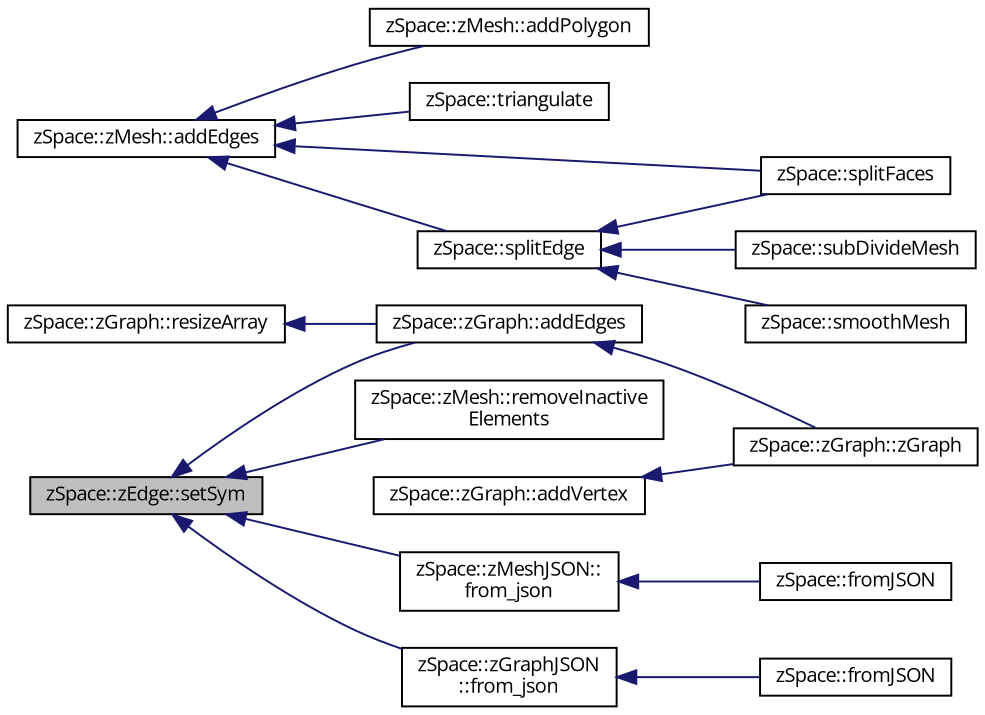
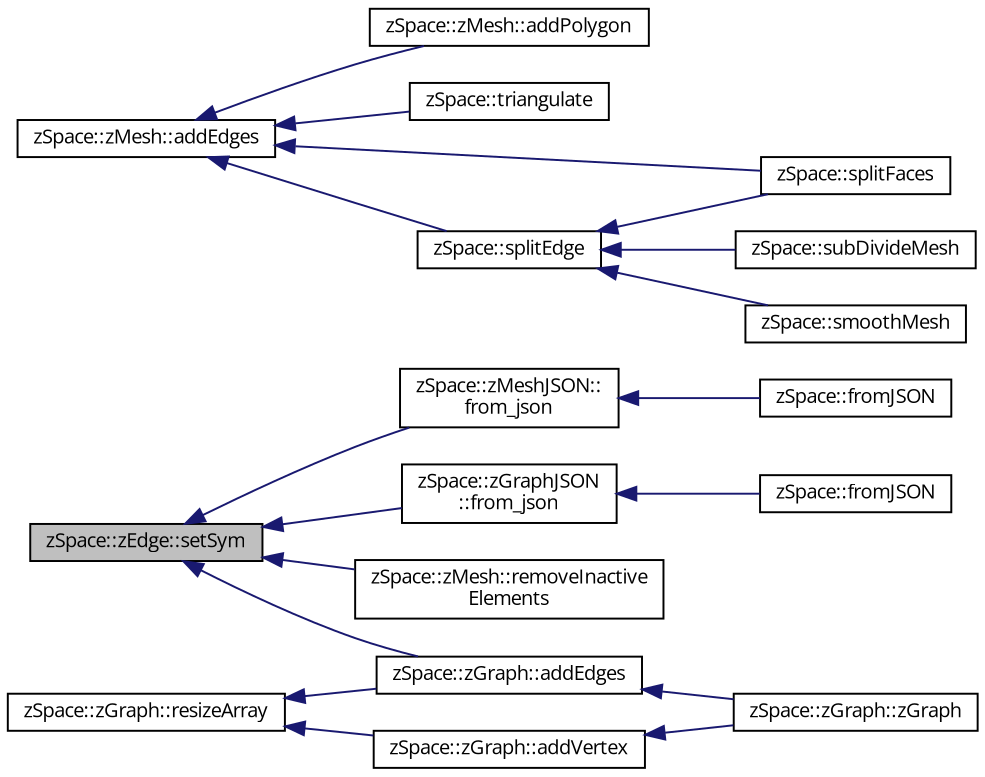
edge "zSpace::zGraph::addVertex" -> "zSpace::zGraph::resizeArray": added
